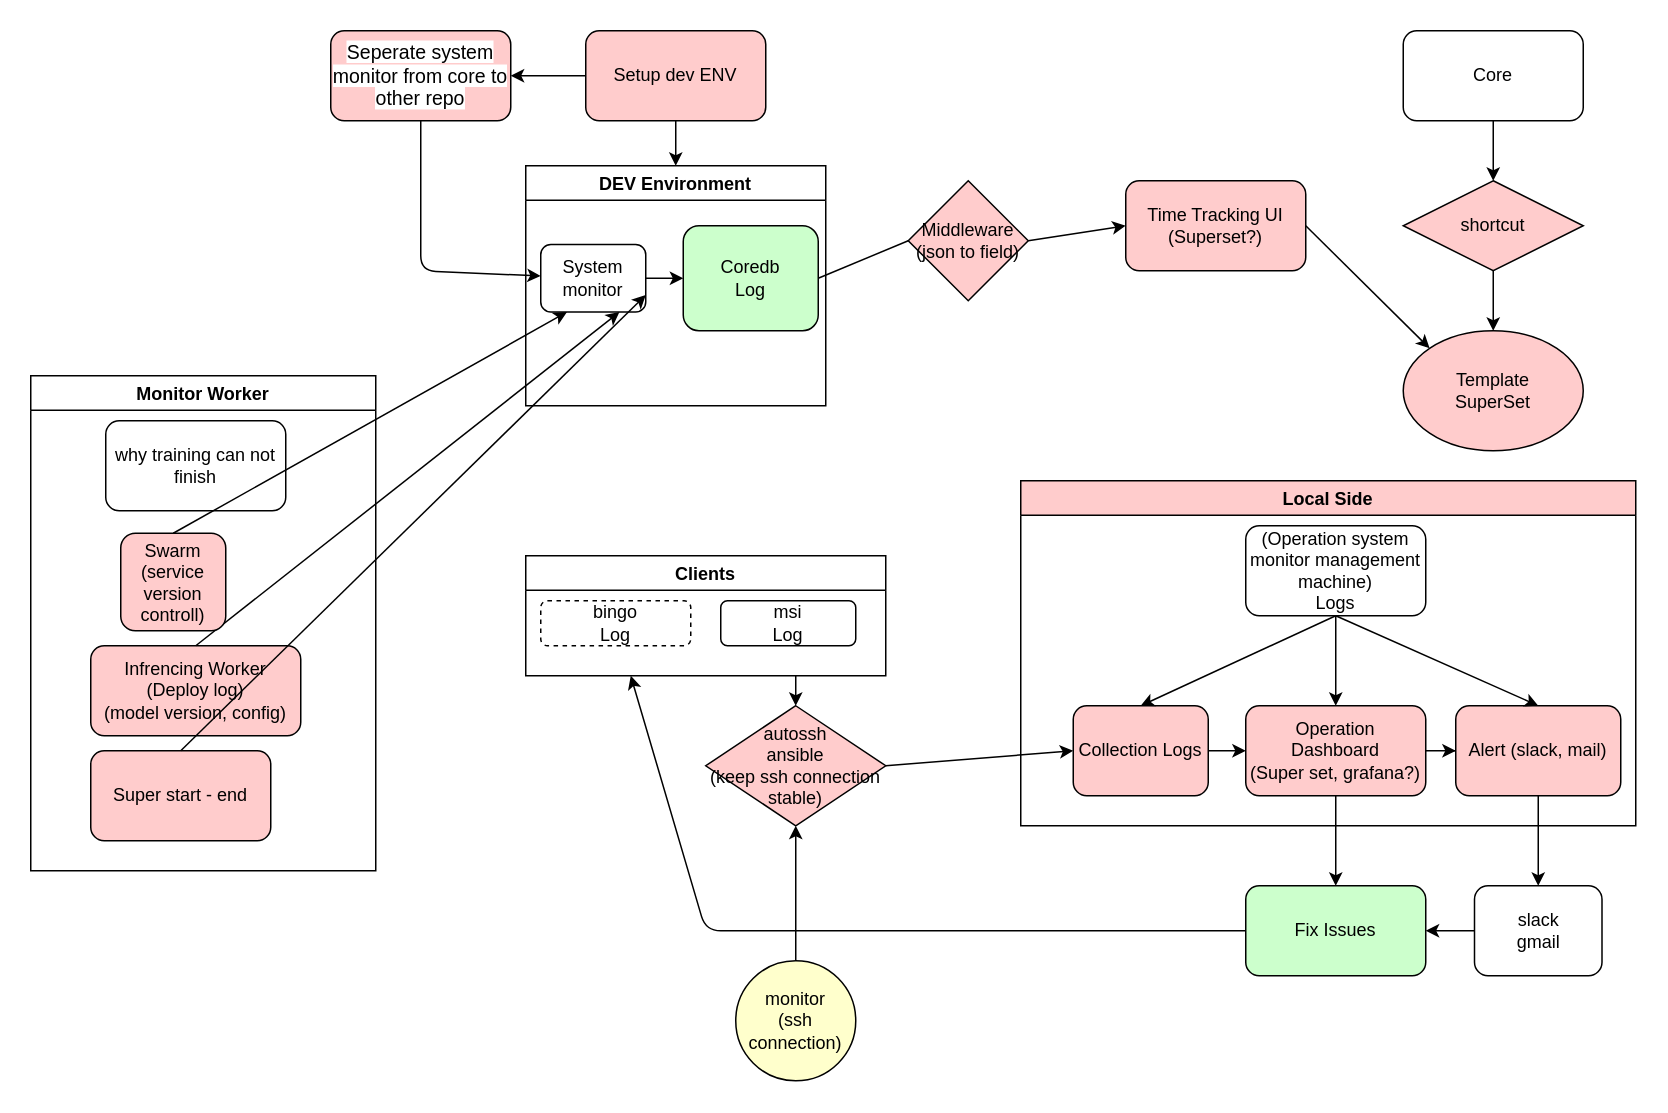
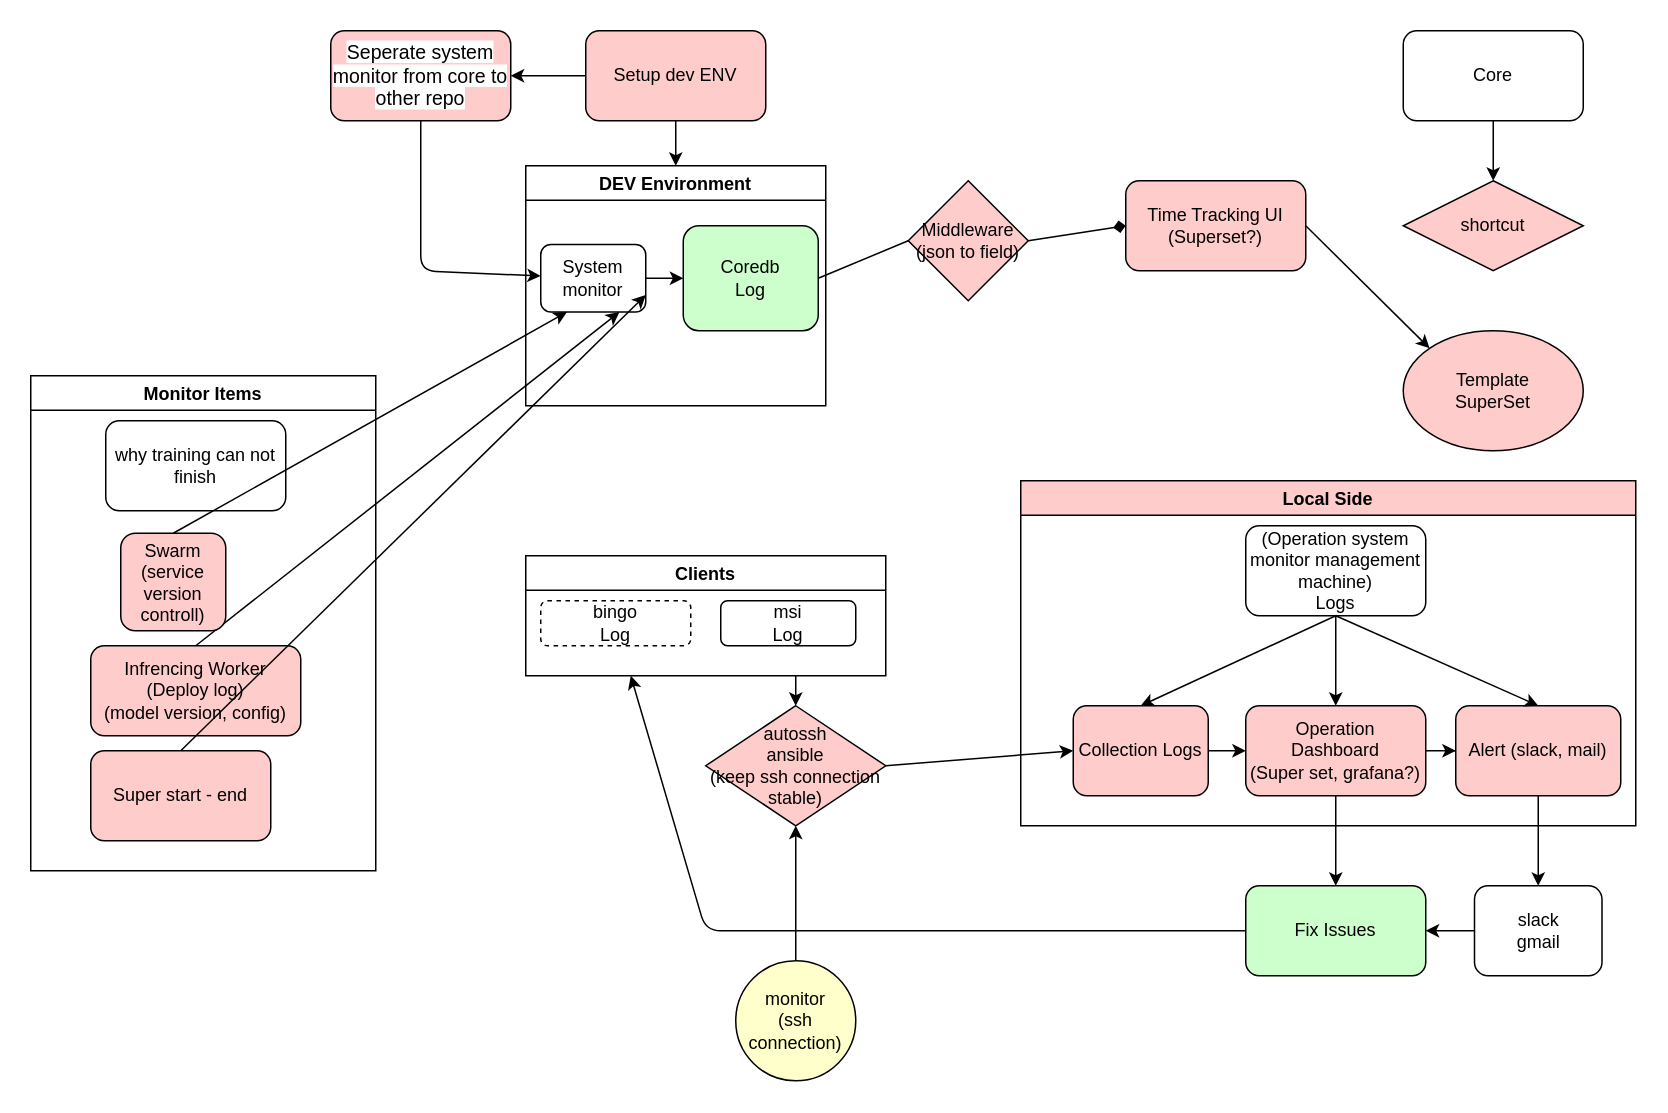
edge "Middleware (json to field)" -> "Time Tracking UI (Superset?)": arrowhead classic -> diamond
edge "shortcut" -> "Template SuperSet": removed
node "Monitor Worker": label "Monitor Worker" -> "Monitor Items"
